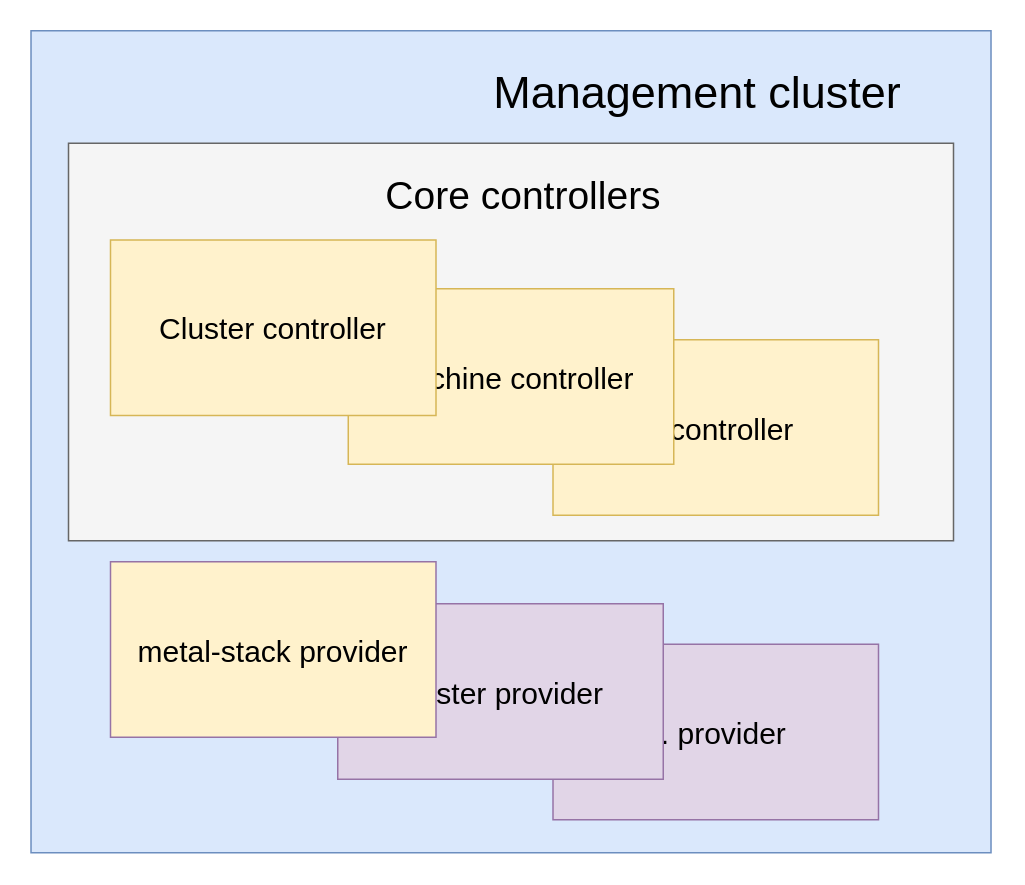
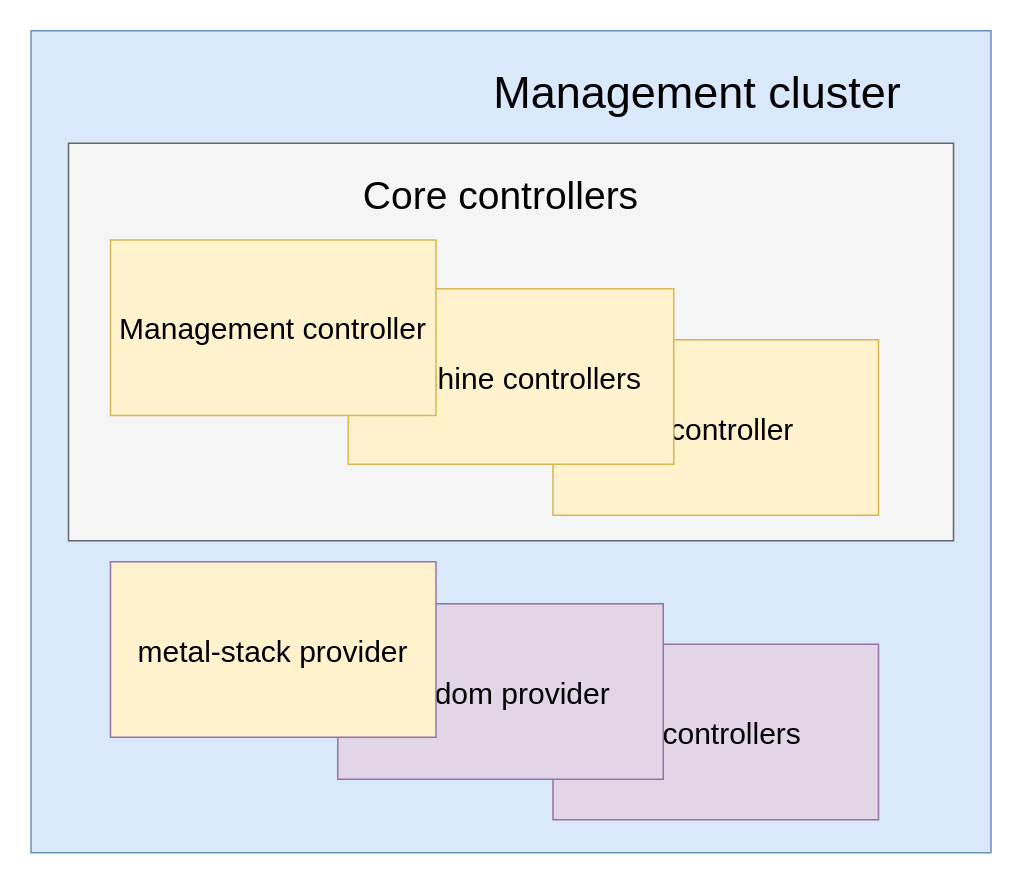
node "Core controllers": moved (523, 195) -> (500, 195)
node "Cluster controller": label "Cluster controller" -> "Management controller"
node "Machine controller": label "Machine controller" -> "Machine controllers"
node "cluster provider": label "cluster provider" -> "random provider"
node "... provider": label "... provider" -> "... controllers"
